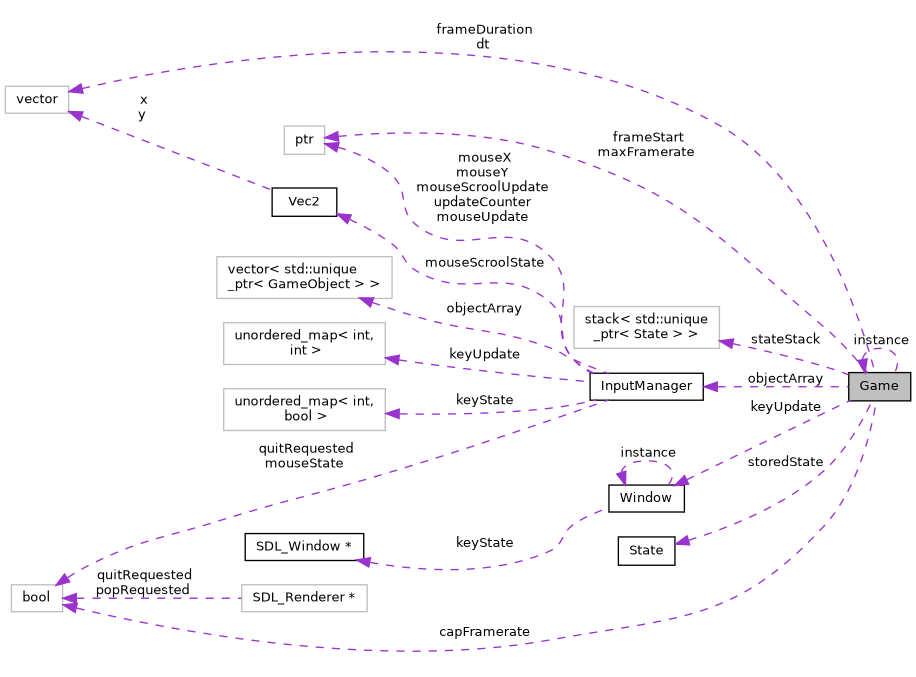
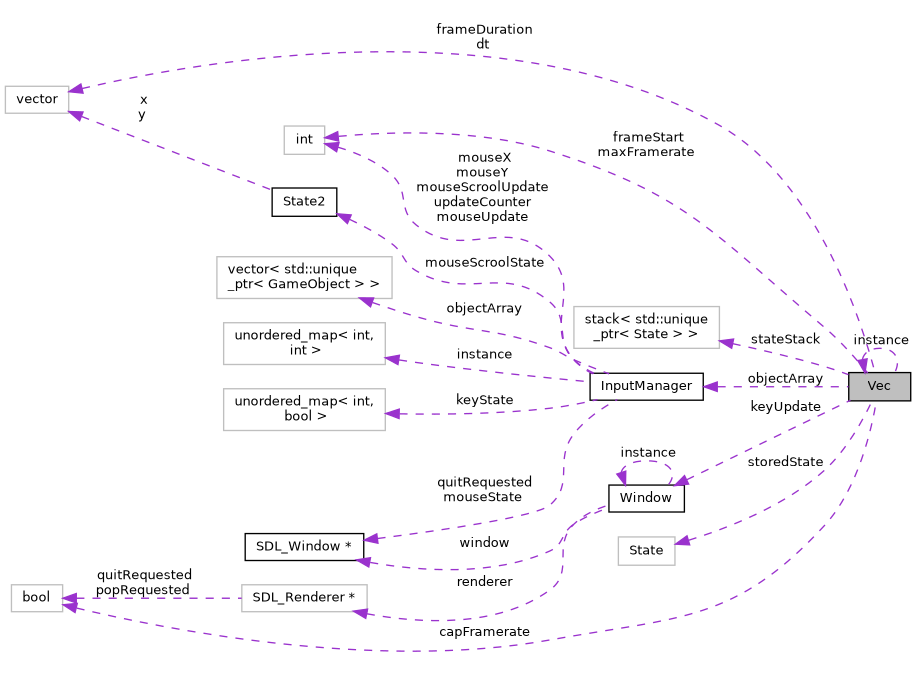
node "ptr": label "ptr" -> "int"
node "Vec2": label "Vec2" -> "State2"
edge "InputManager" -> "unordered_map< int, int >": label " keyUpdate" -> " instance"
node "Game": label "Game" -> "Vec"
edge "InputManager" -> "bool": now "InputManager" -> "SDL_Window *"
edge "Window" -> "SDL_Window *": label " keyState" -> " window"
node "State": color black -> grey75
edge "Window" -> "SDL_Renderer *": added, label "renderer"
